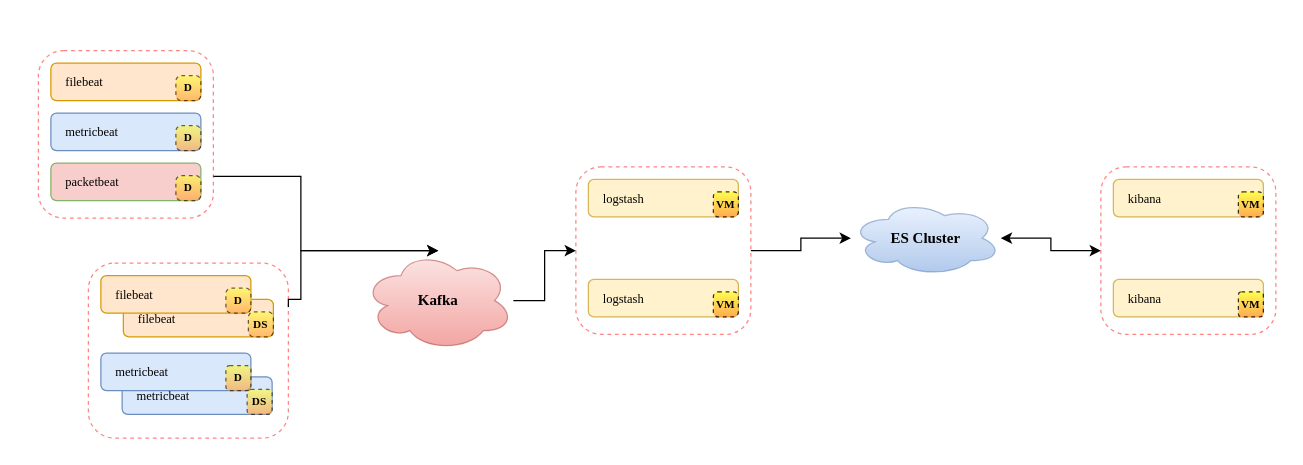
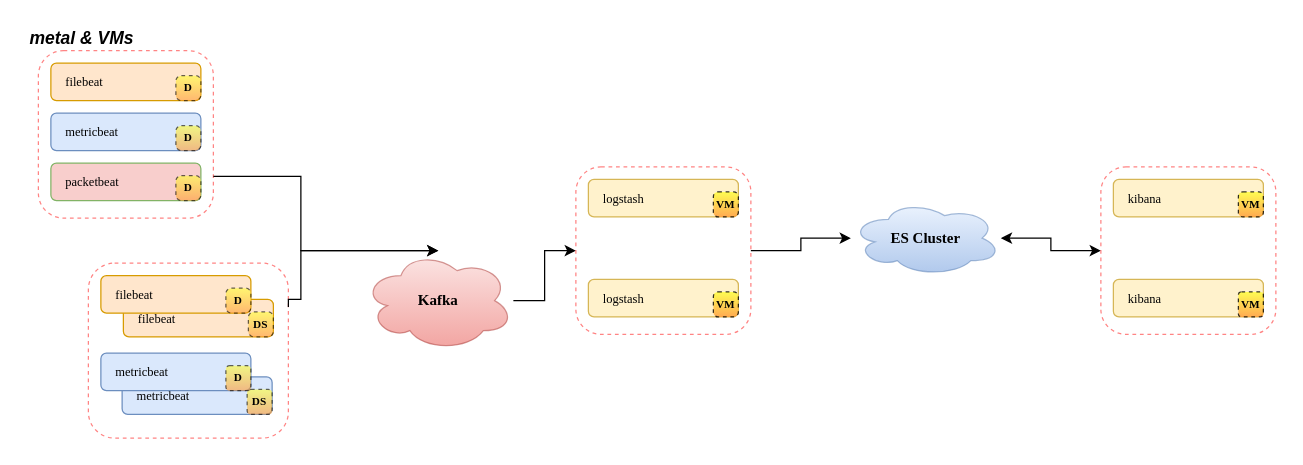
node "metal & VMs": added
